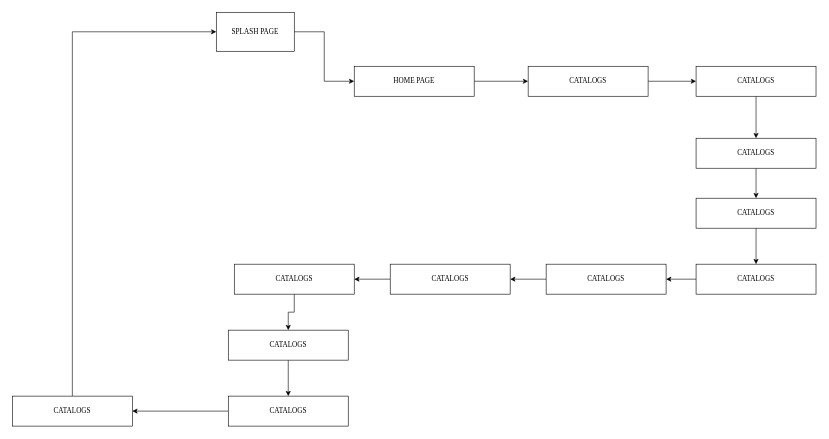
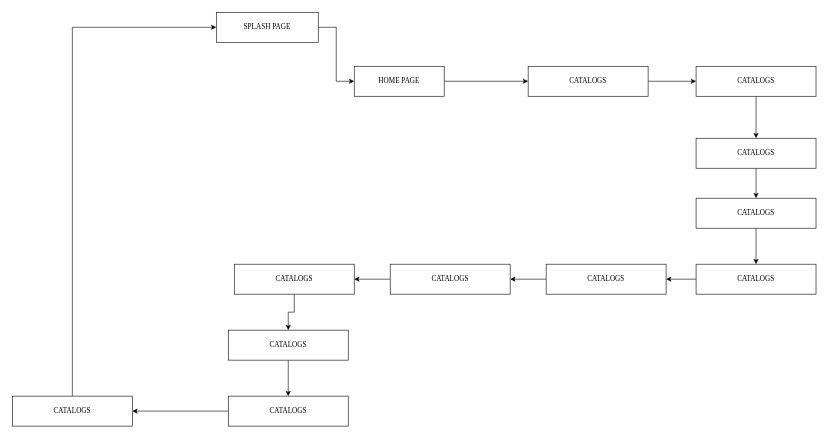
node "SPLASH PAGE": size 78x39 -> 102x30
node "HOME PAGE": size 120x30 -> 90x30
